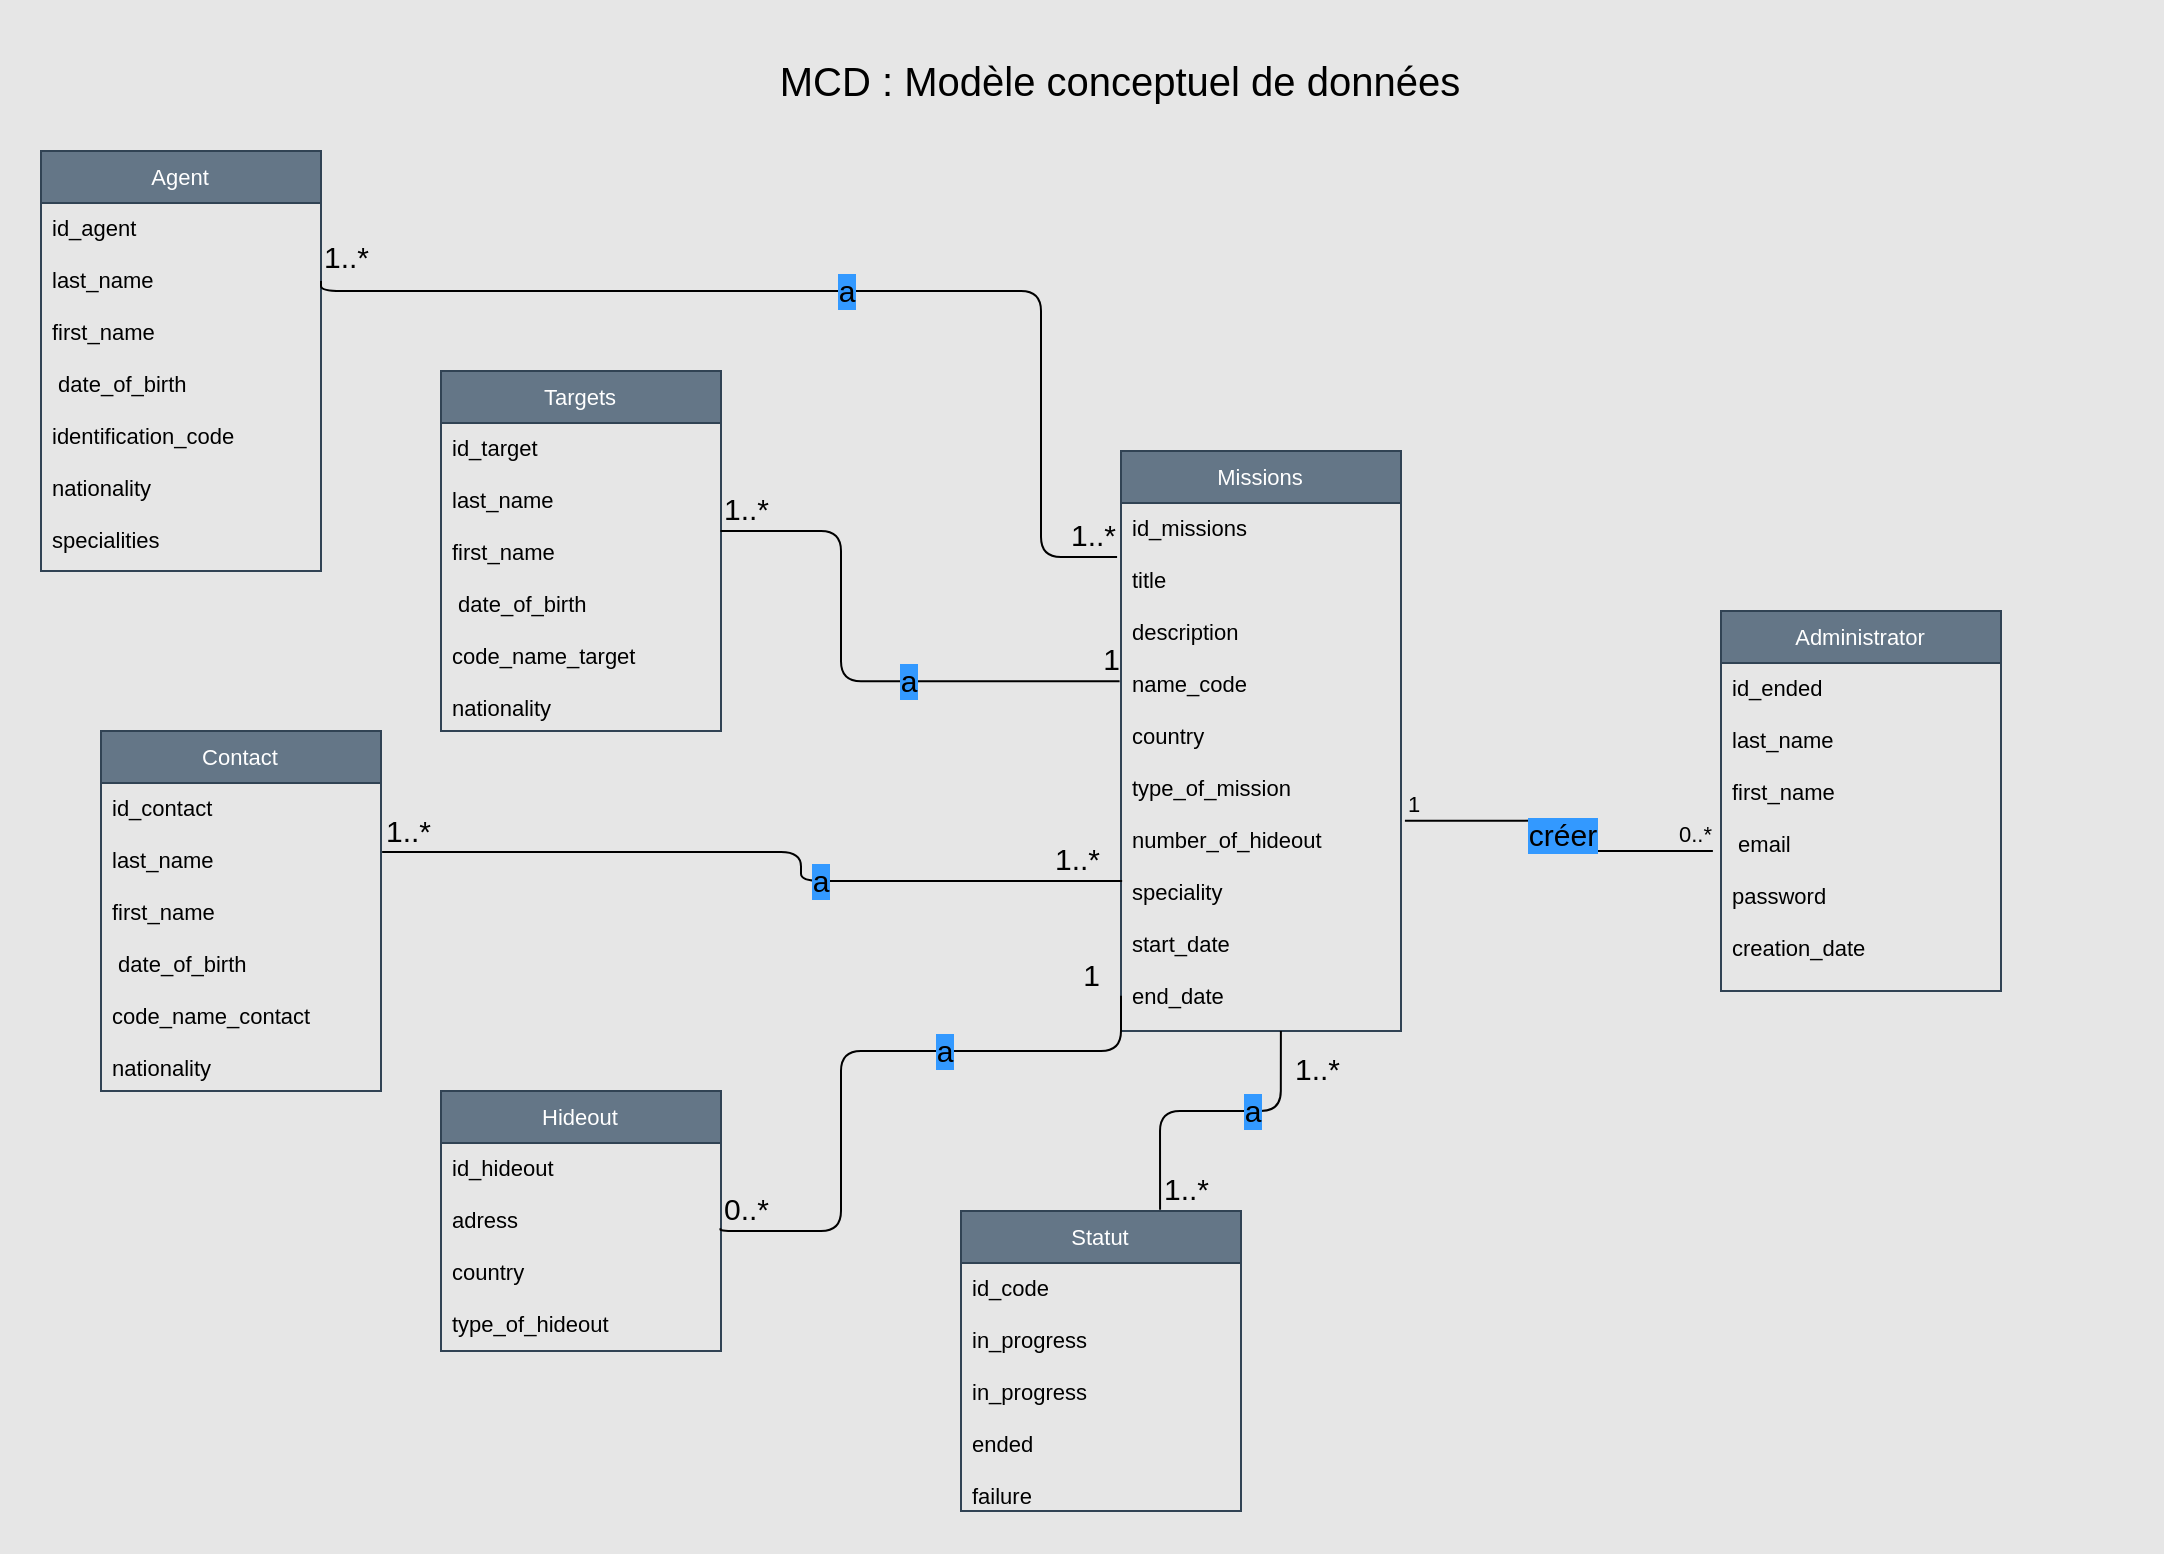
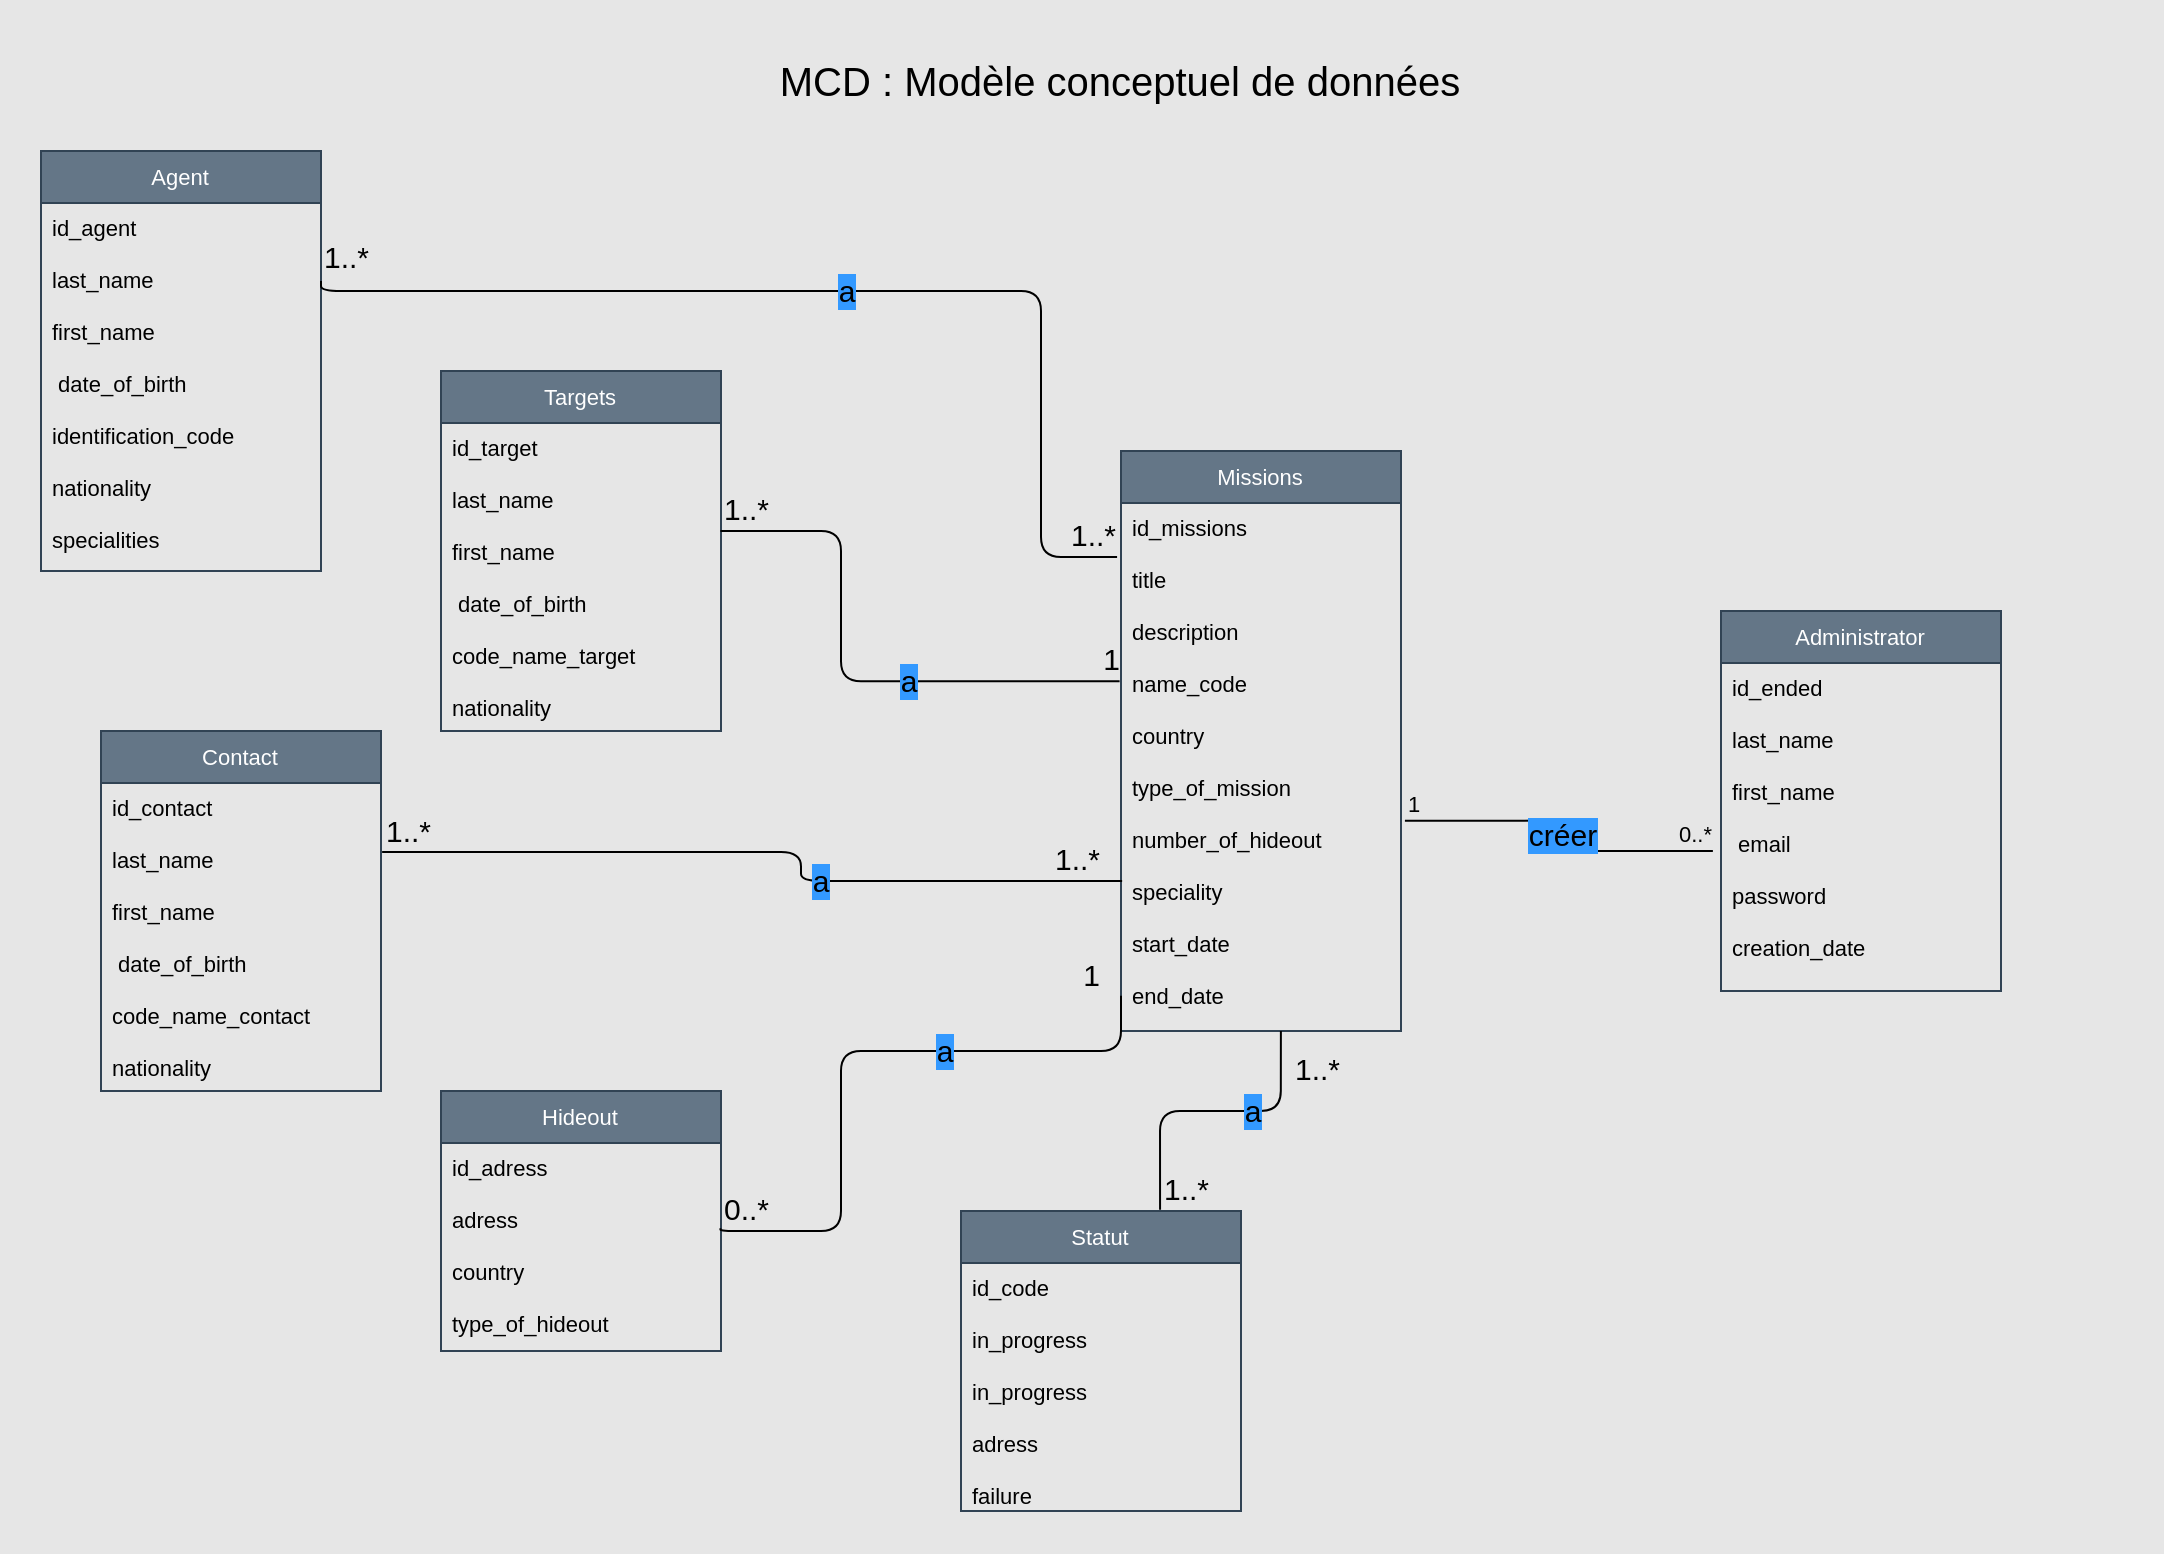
node "id_hideout": label "id_hideout" -> "id_adress"
node "in_progress ended failure": label "in_progress ended failure" -> "in_progress adress failure"
